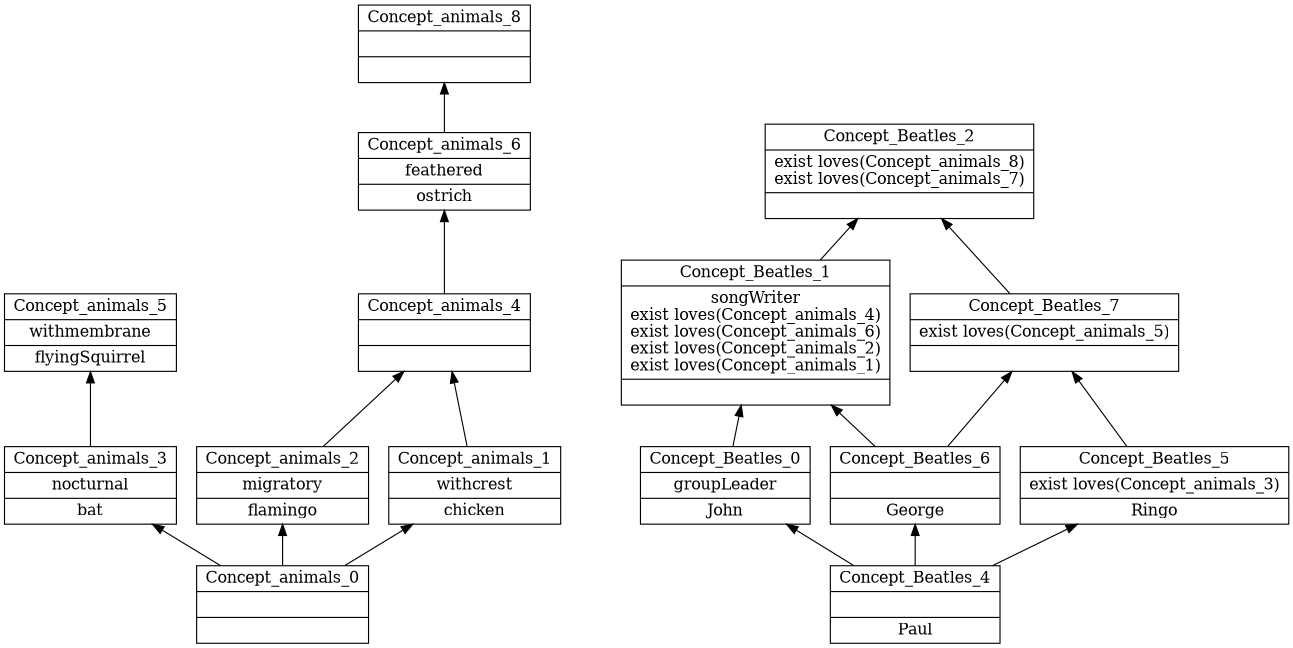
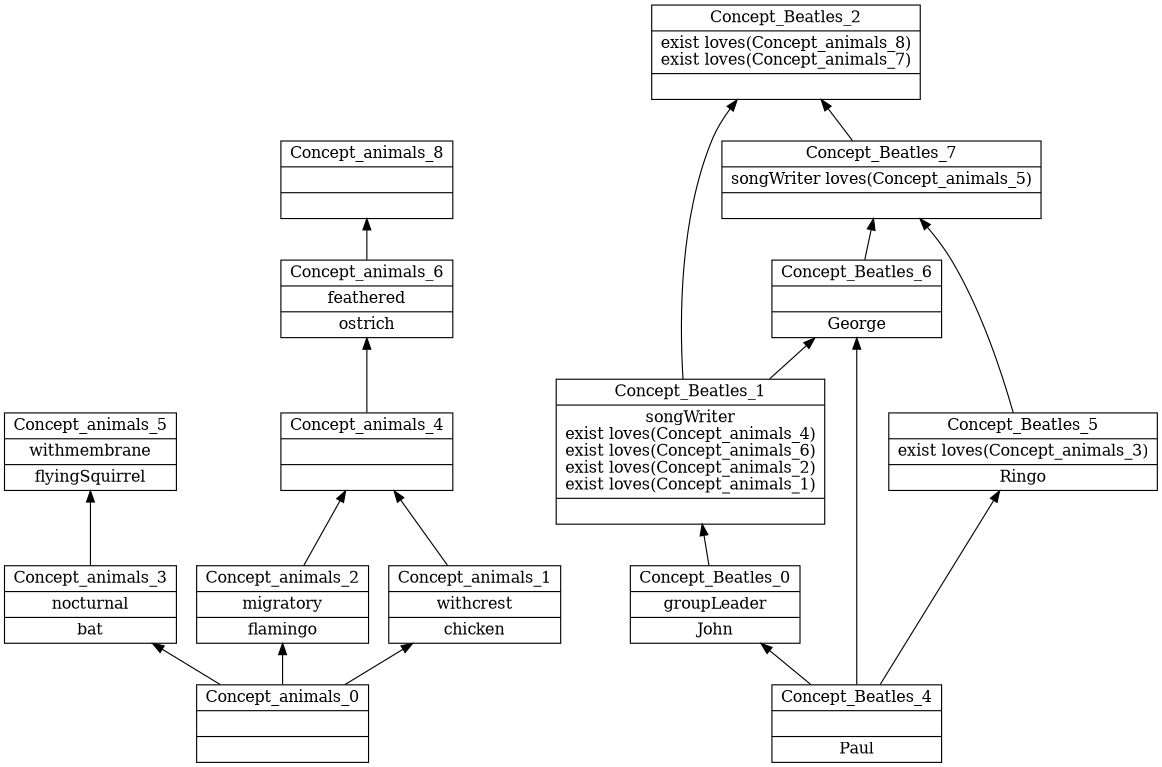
node "Concept_Beatles_7": text "exist loves(Concept_animals_5)" -> "songWriter loves(Concept_animals_5)"
edge "Concept_Beatles_6" -> "Concept_Beatles_1": reversed
